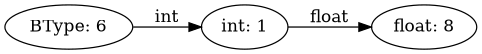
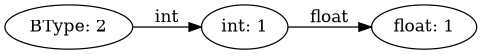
node "BType: 6": label "BType: 6" -> "BType: 2"
node "float: 8": label "float: 8" -> "float: 1"
